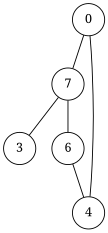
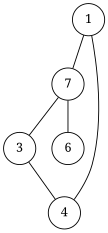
node "0": label "0" -> "1"
edge "6" -- "4": now "3" -- "4"
